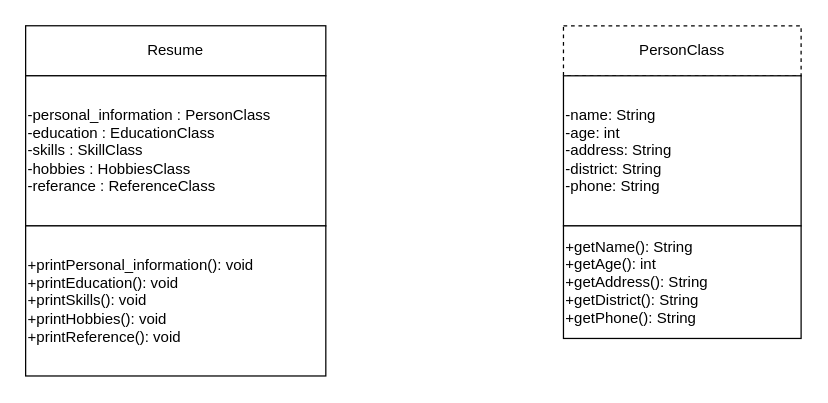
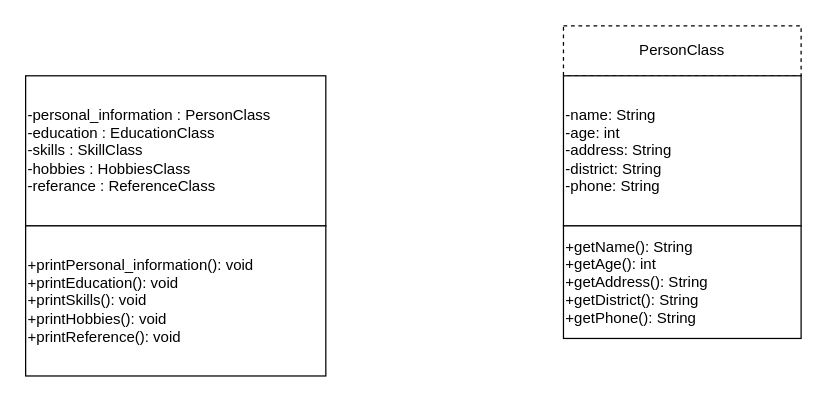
node "Resume": removed
